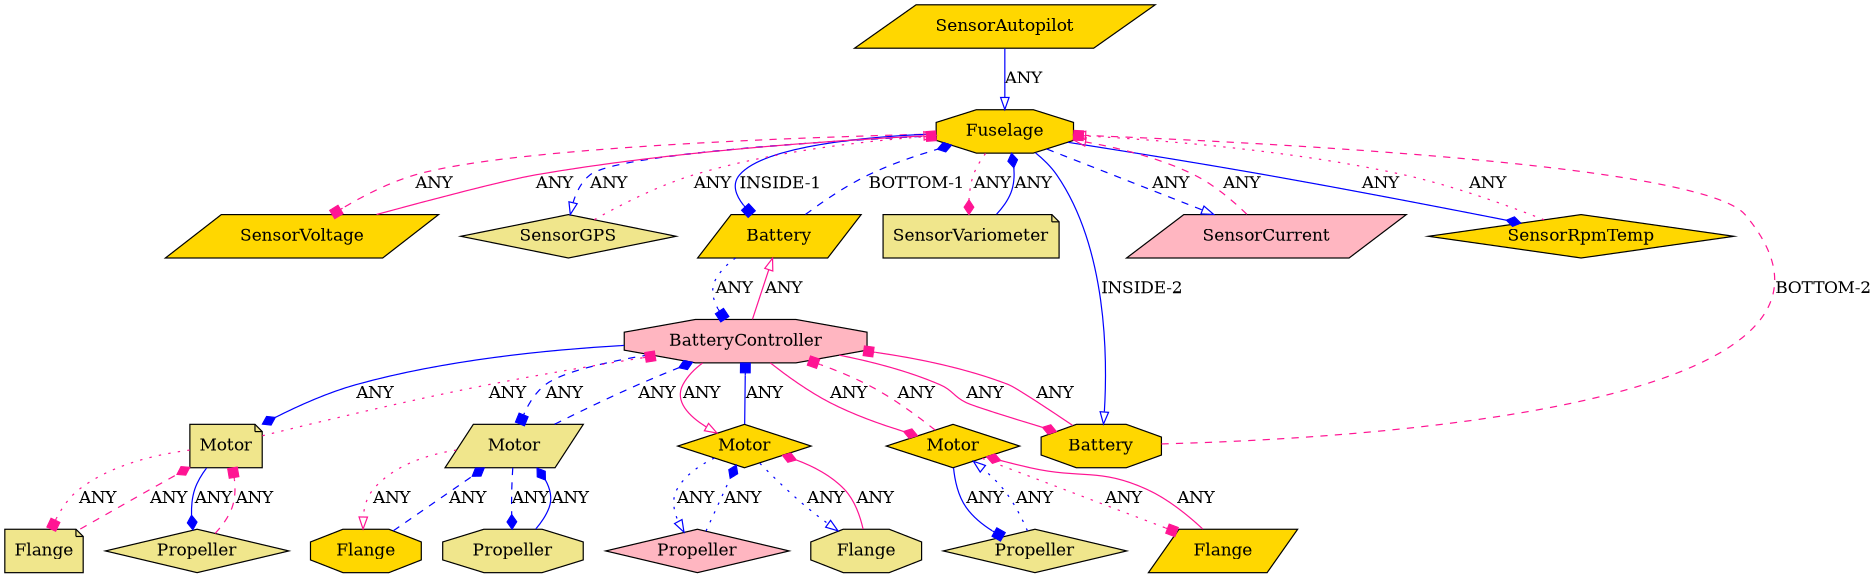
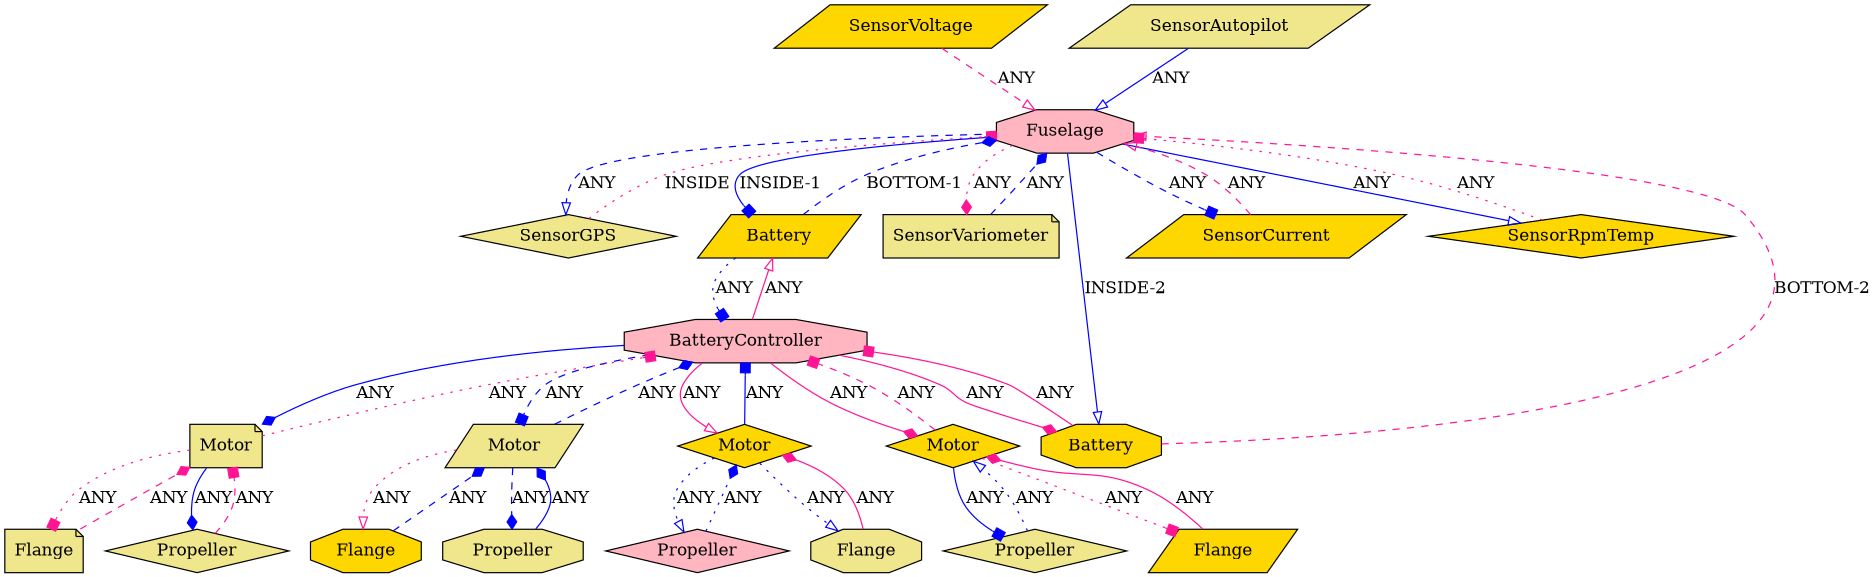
node "SensorAutopilot": fillcolor gold -> khaki
node "Fuselage": fillcolor gold -> lightpink
edge "Fuselage" -> "SensorVoltage": removed, label "ANY"
edge "SensorVoltage" -> "Fuselage": style solid -> dashed
edge "Fuselage" -> "SensorRpmTemp": arrowhead diamond -> onormal
edge "Fuselage" -> "SensorCurrent": arrowhead onormal -> box
edge "SensorGPS" -> "Fuselage": label "ANY" -> "INSIDE"
edge "SensorVariometer" -> "Fuselage": style solid -> dashed
node "SensorCurrent": fillcolor lightpink -> gold
